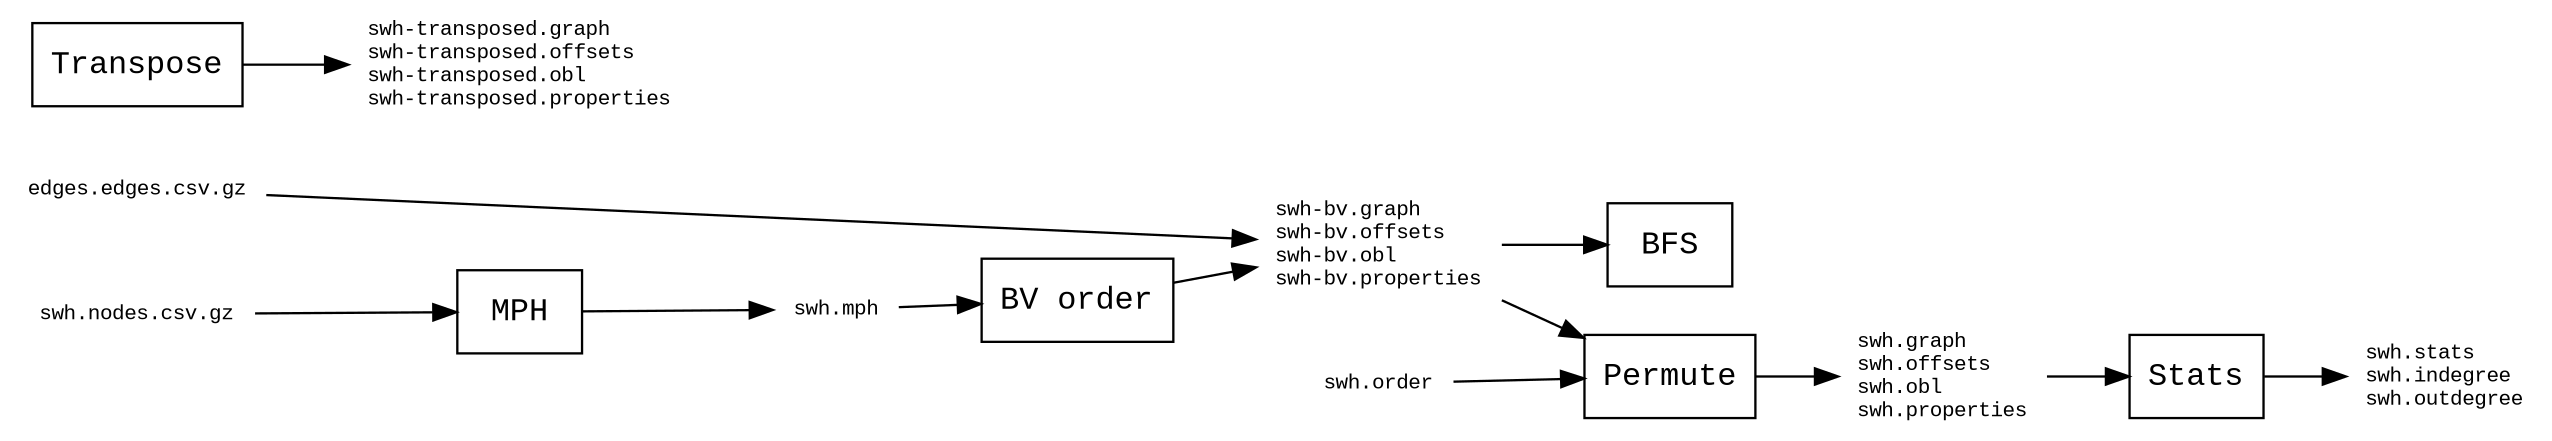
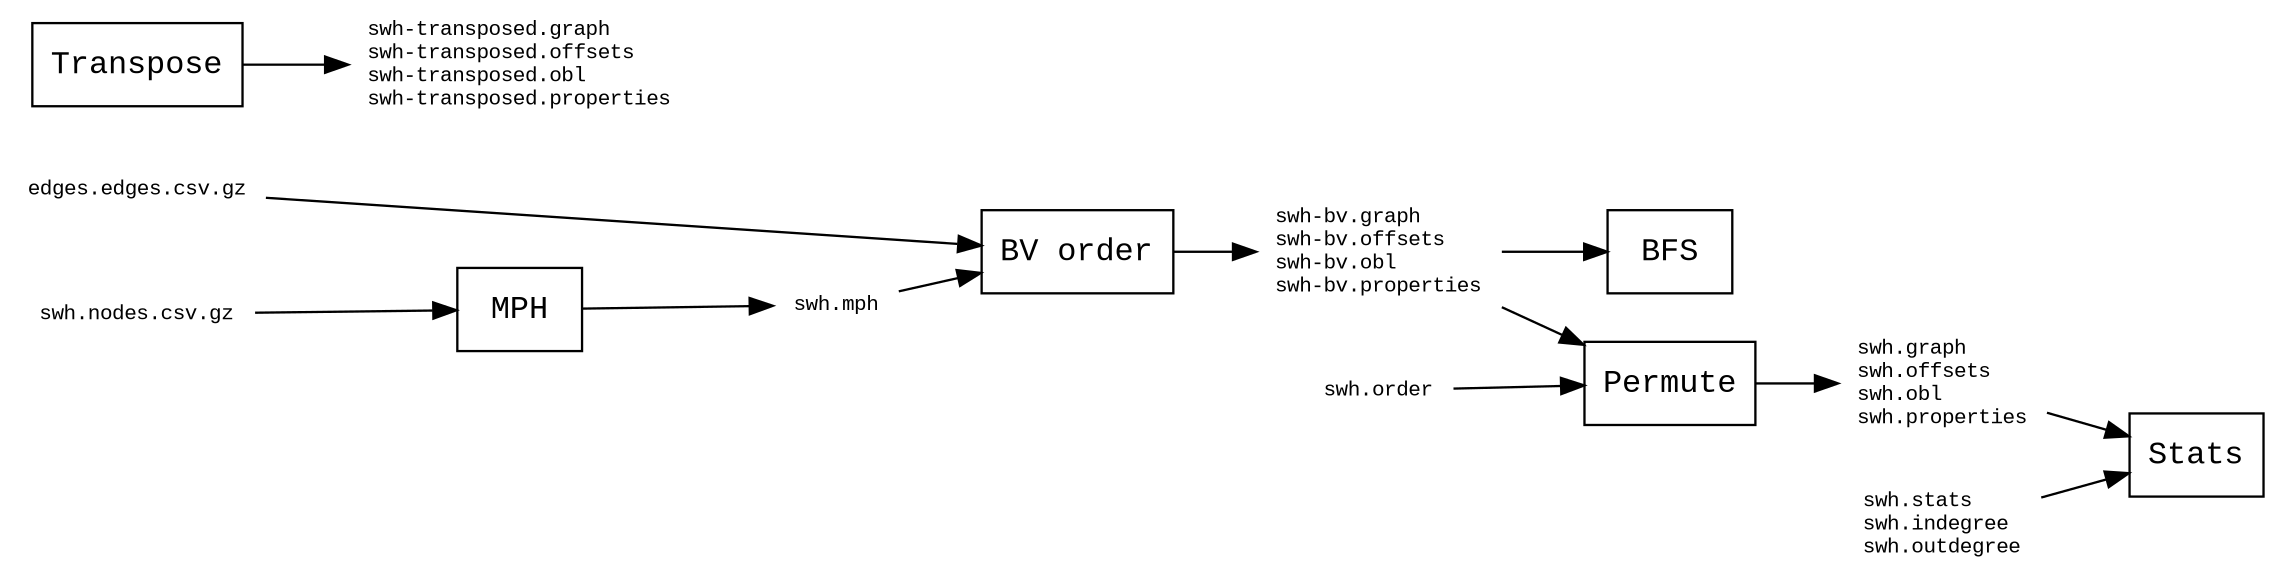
edge "edges.edges.csv.gz" -> "swh-bv.graph swh-bv.offsets swh-bv.obl swh-bv.properties": now "edges.edges.csv.gz" -> "BV order"
edge "Stats" -> "swh.stats swh.indegree swh.outdegree": reversed
